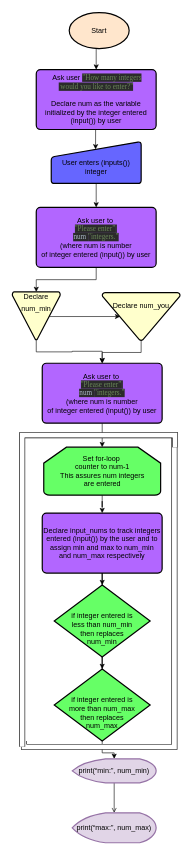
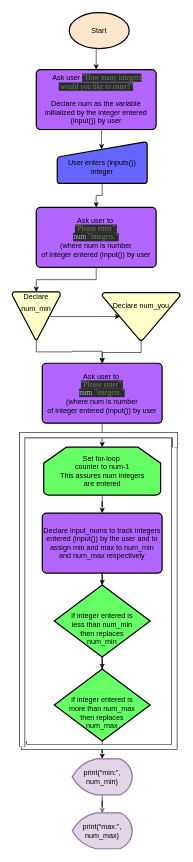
node "User enters (inputs()) integer": moved (96, 162) -> (102, 162)
node "print(“min:”, num_min)": size 84x24 -> 60x36
node "print(“max:”, num_max)": size 84x30 -> 60x36
